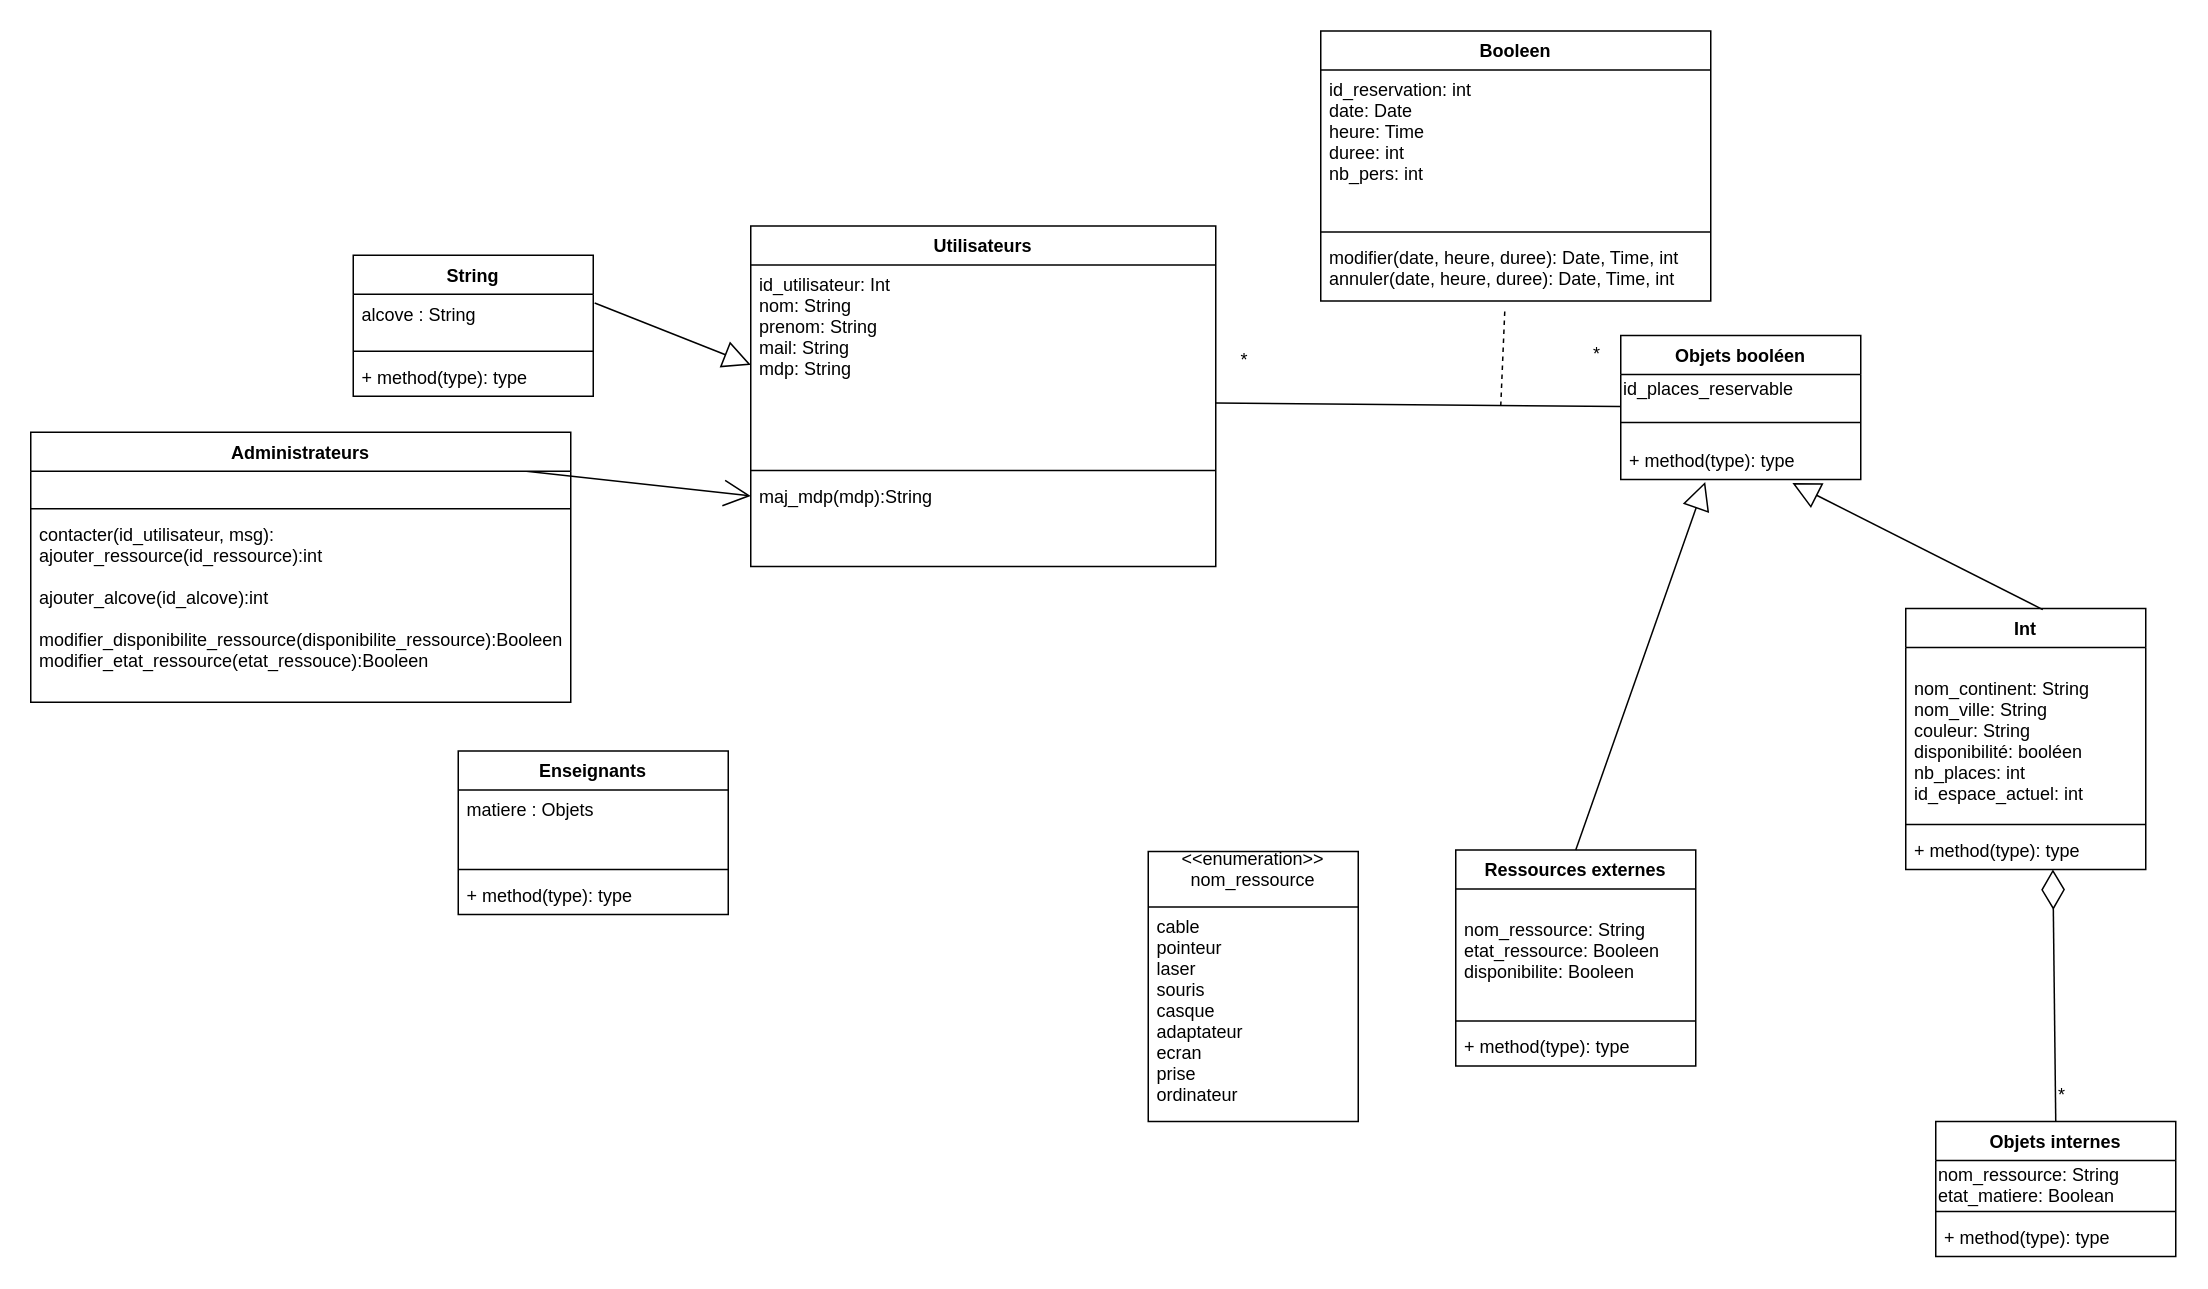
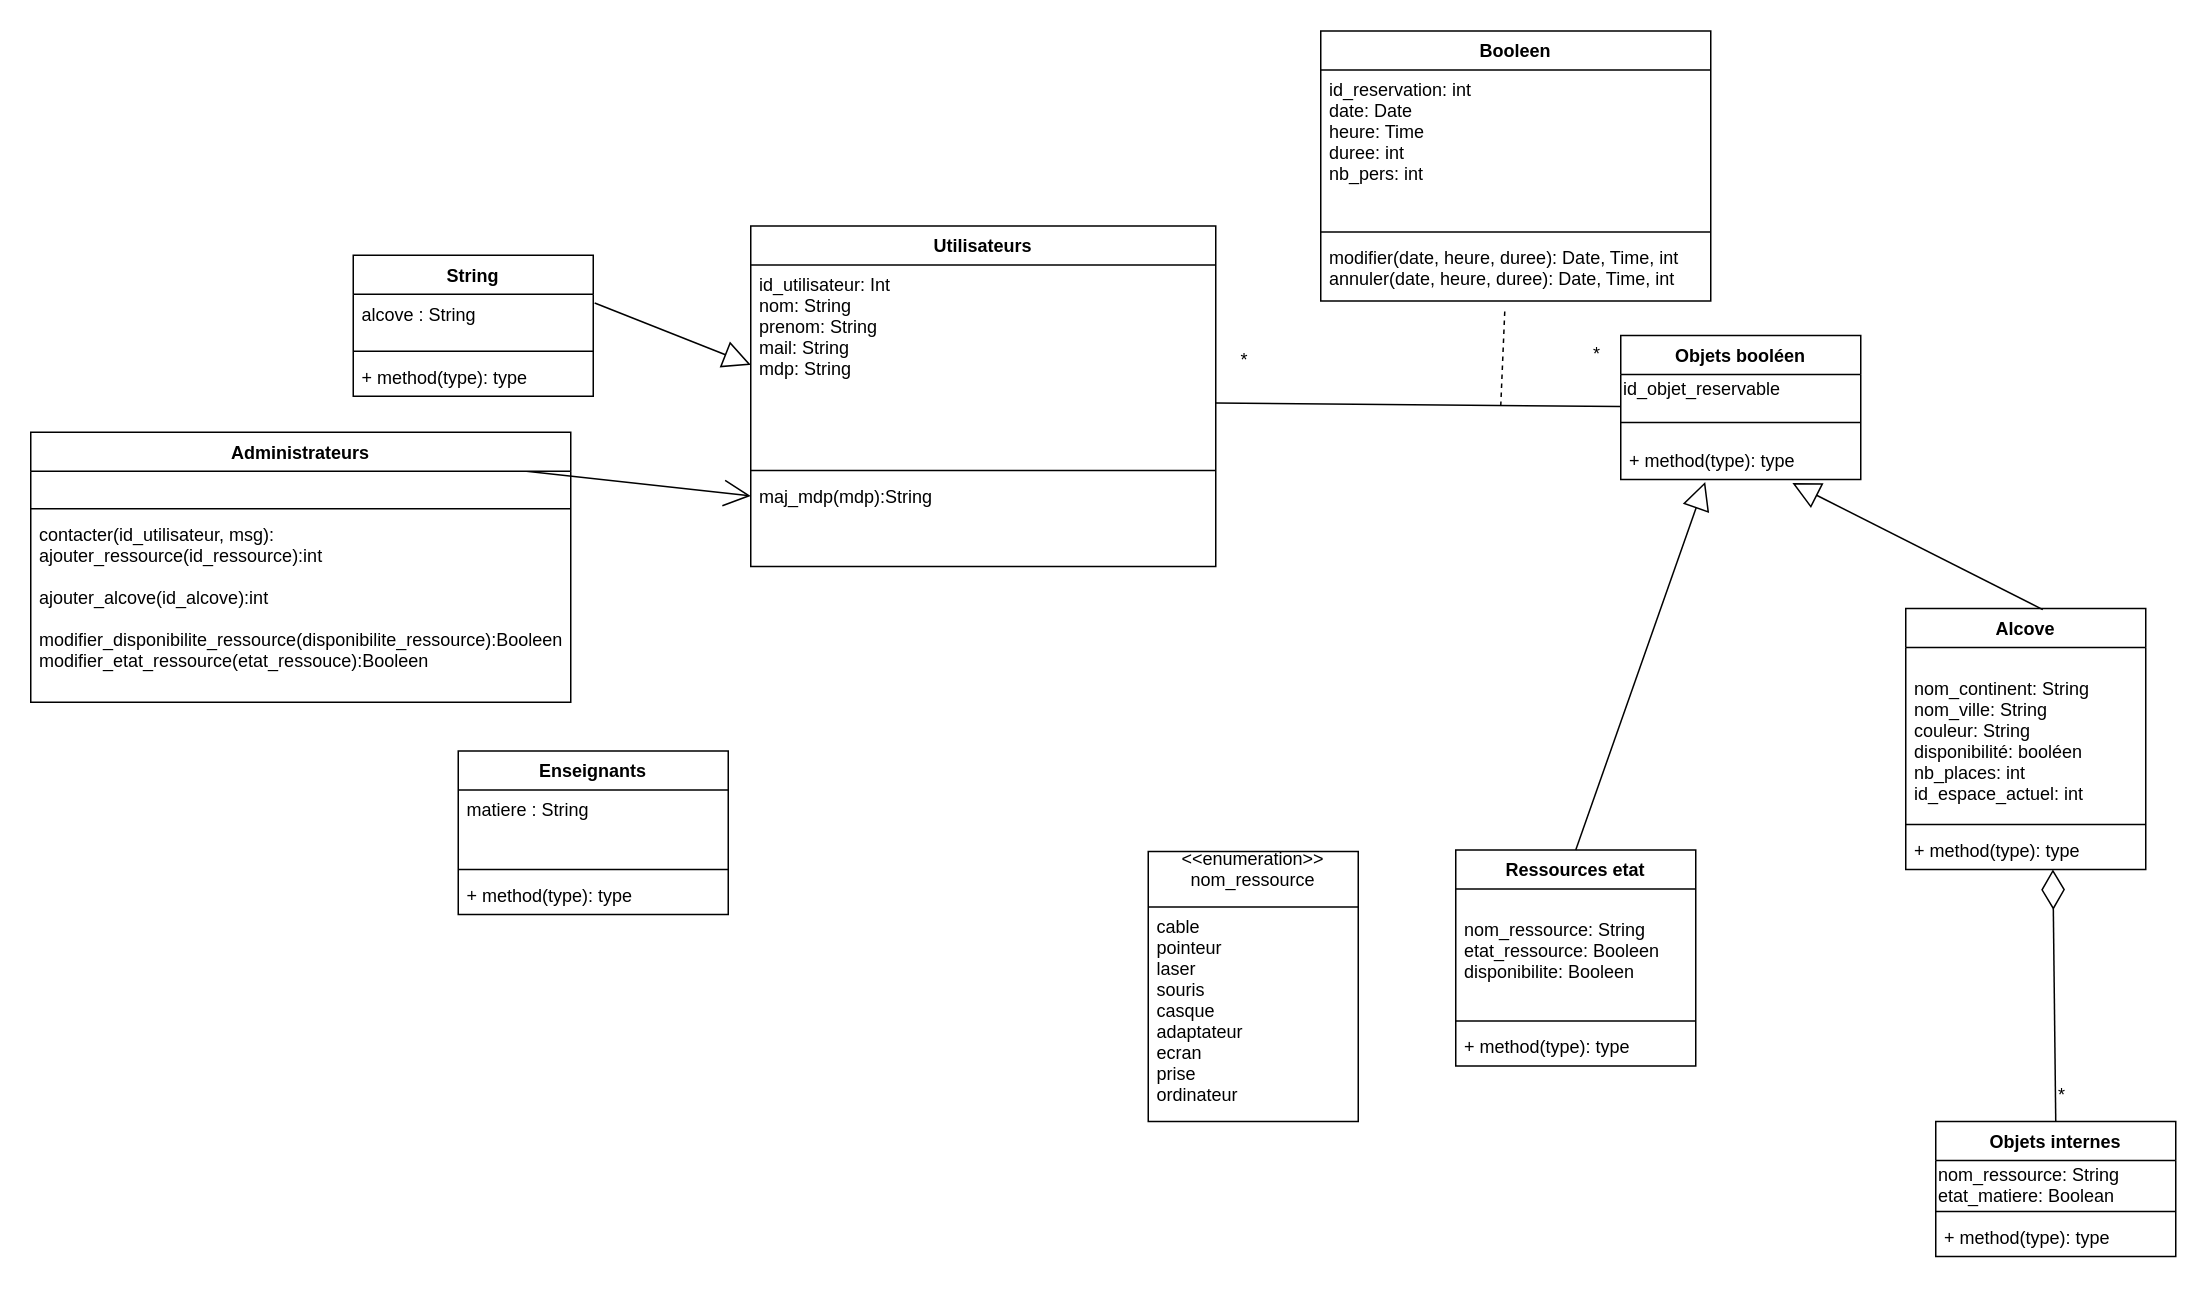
node "id_places_reservable": label "id_places_reservable" -> "id_objet_reservable"
node "Int": label "Int" -> "Alcove"
node "matiere : Objets": label "matiere : Objets" -> "matiere : String"
node "Ressources externes": label "Ressources externes" -> "Ressources etat"
